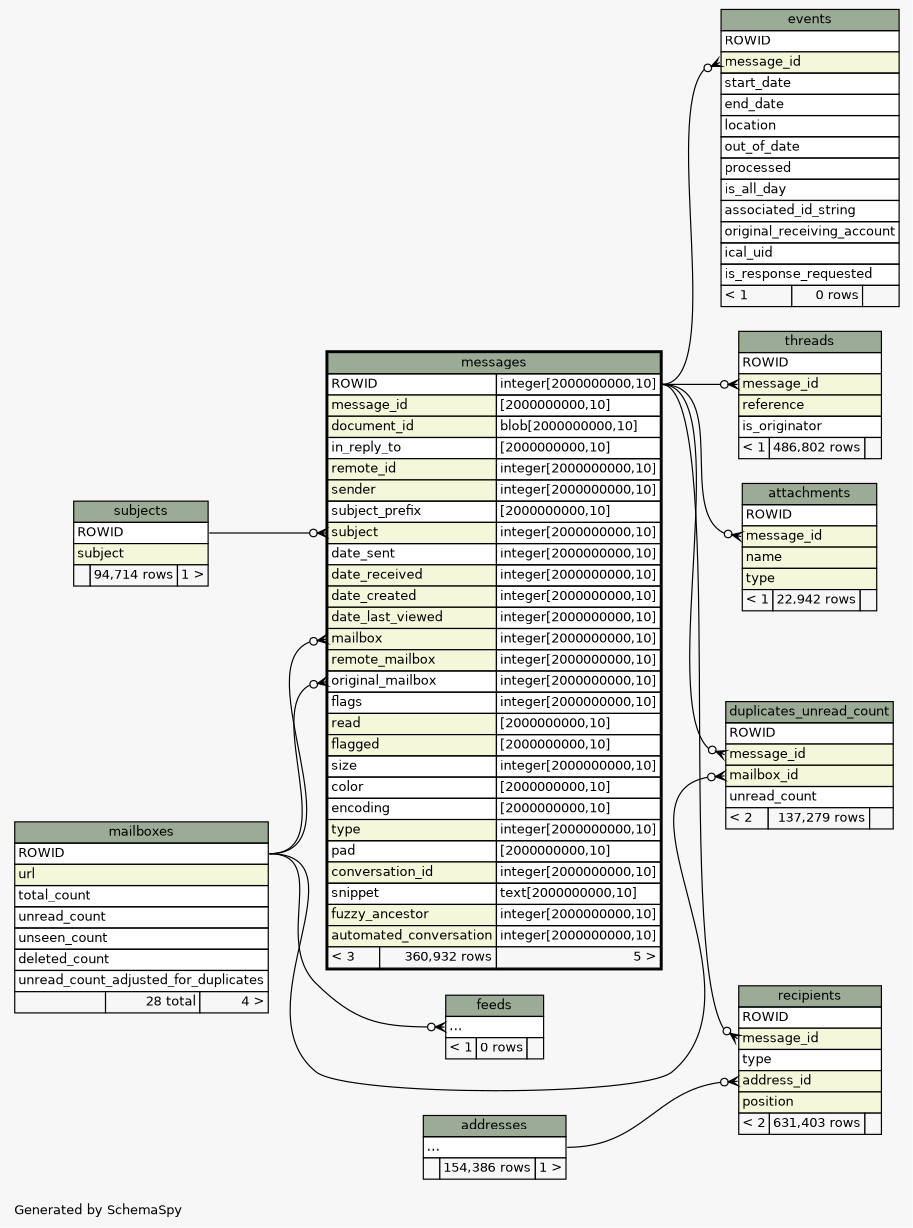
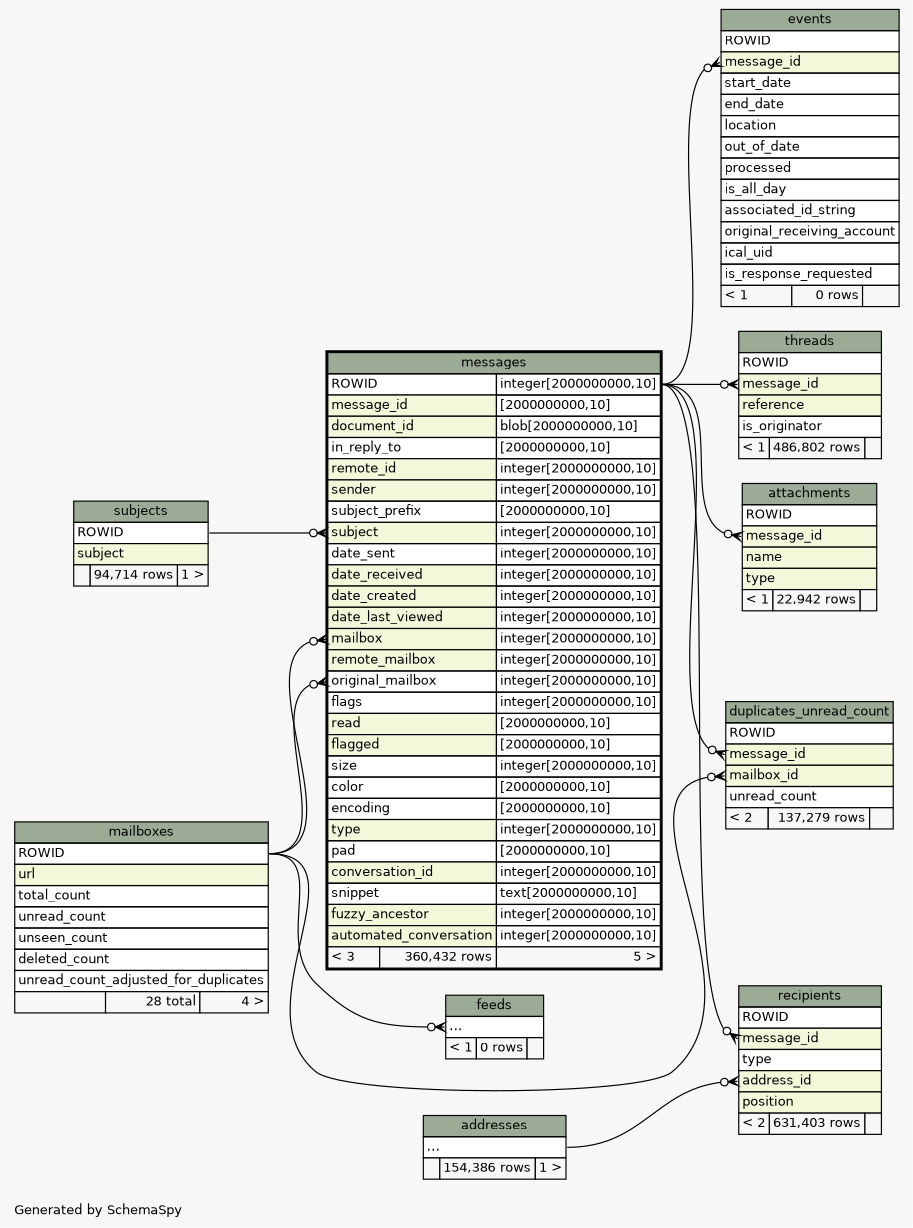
node "messages": text "360,932 rows" -> "360,432 rows"
